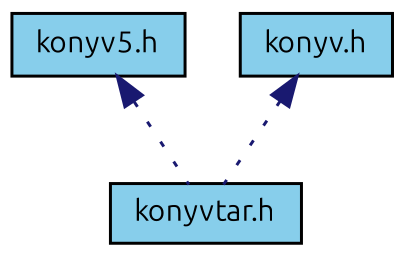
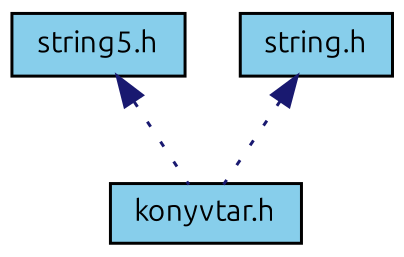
node "konyv5.h": label "konyv5.h" -> "string5.h"
node "konyv.h": label "konyv.h" -> "string.h"
